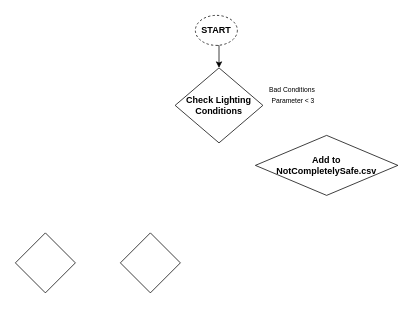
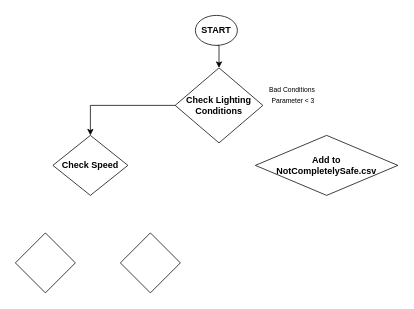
node "START": style dashed -> solid
edge "Check Lighting Conditions" -> "Check Speed": added
node "Check Speed": added
